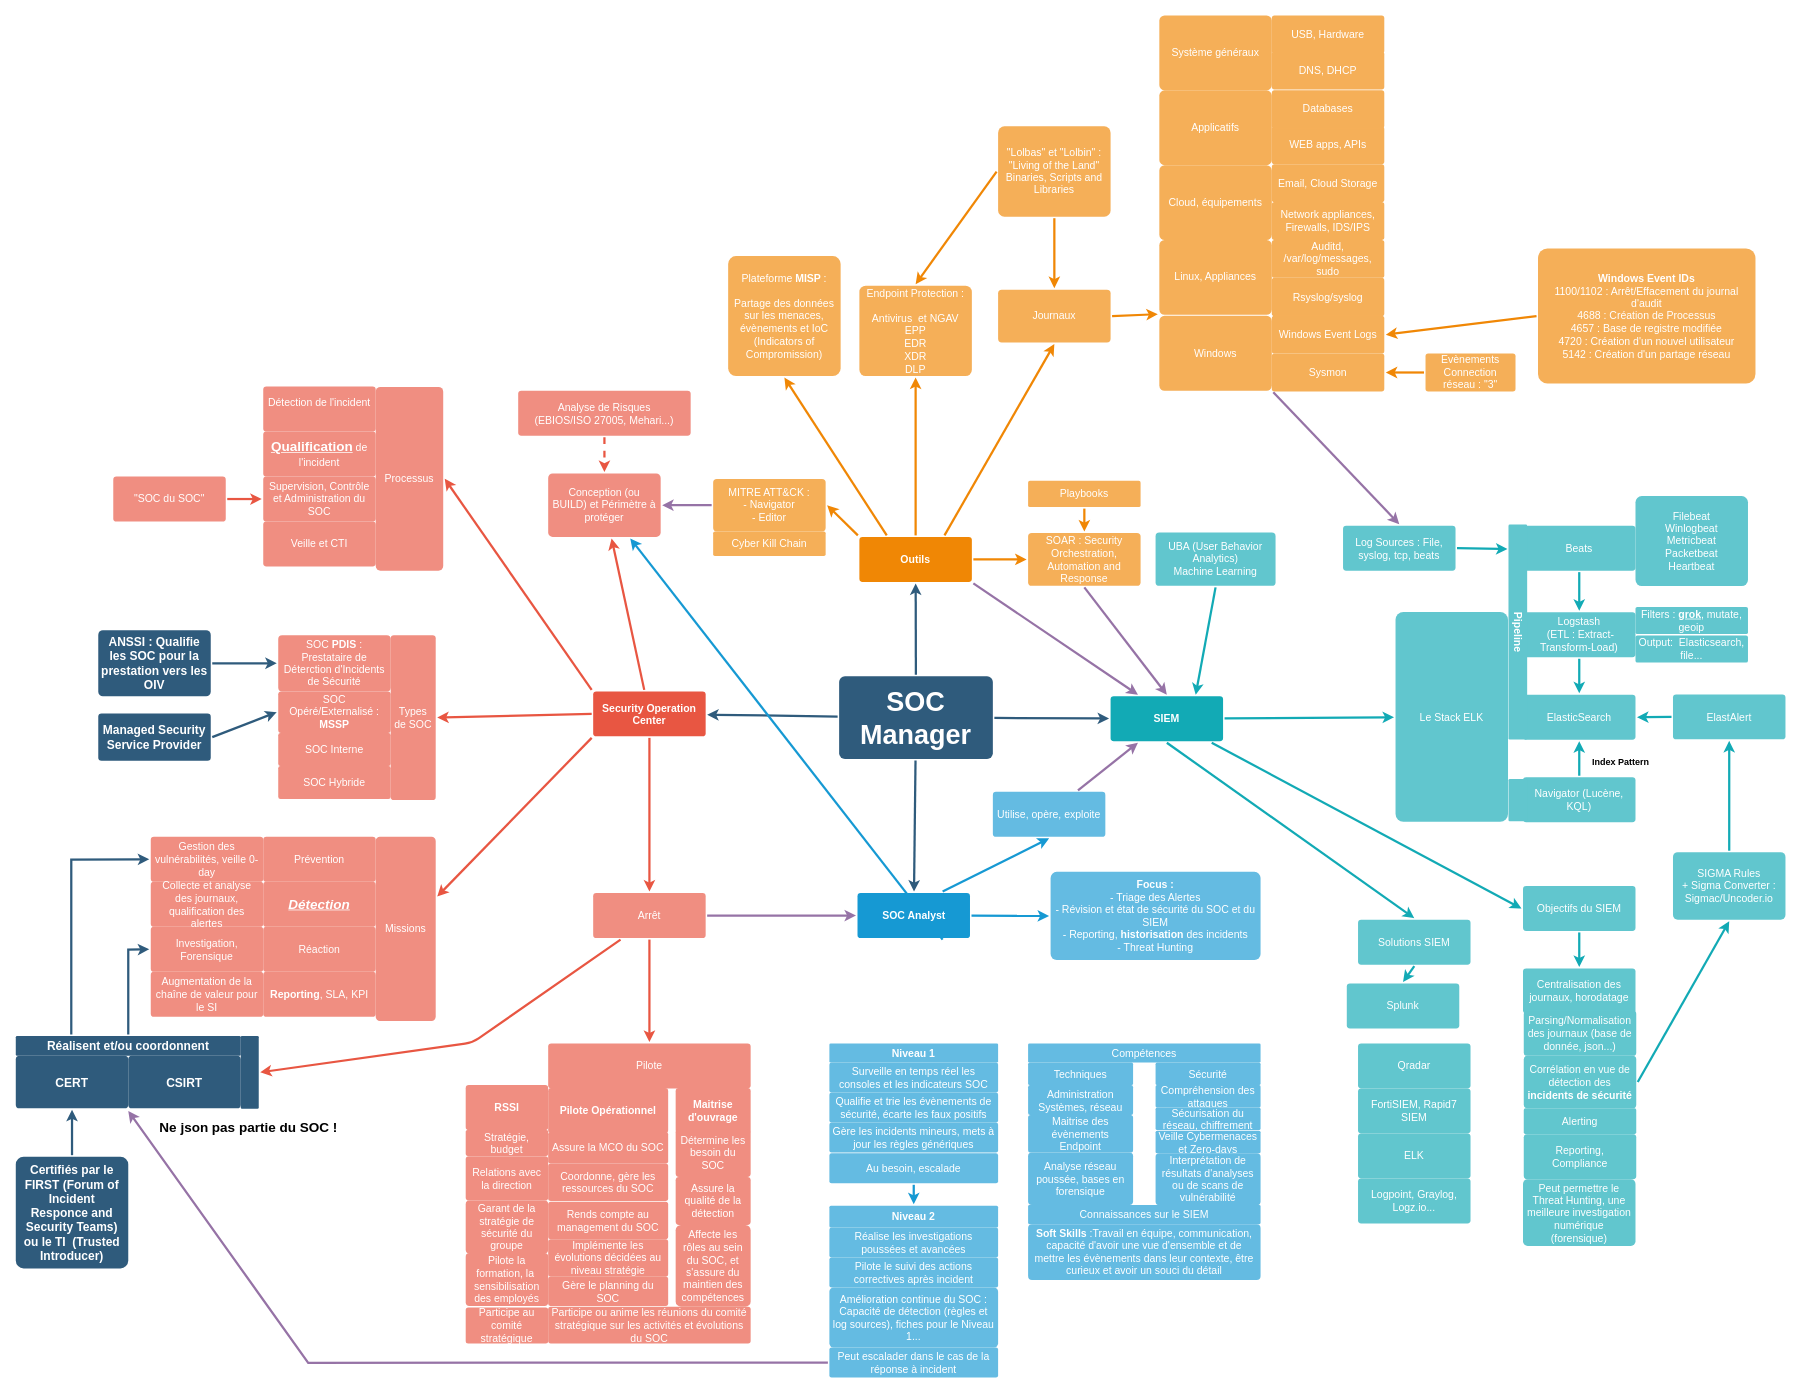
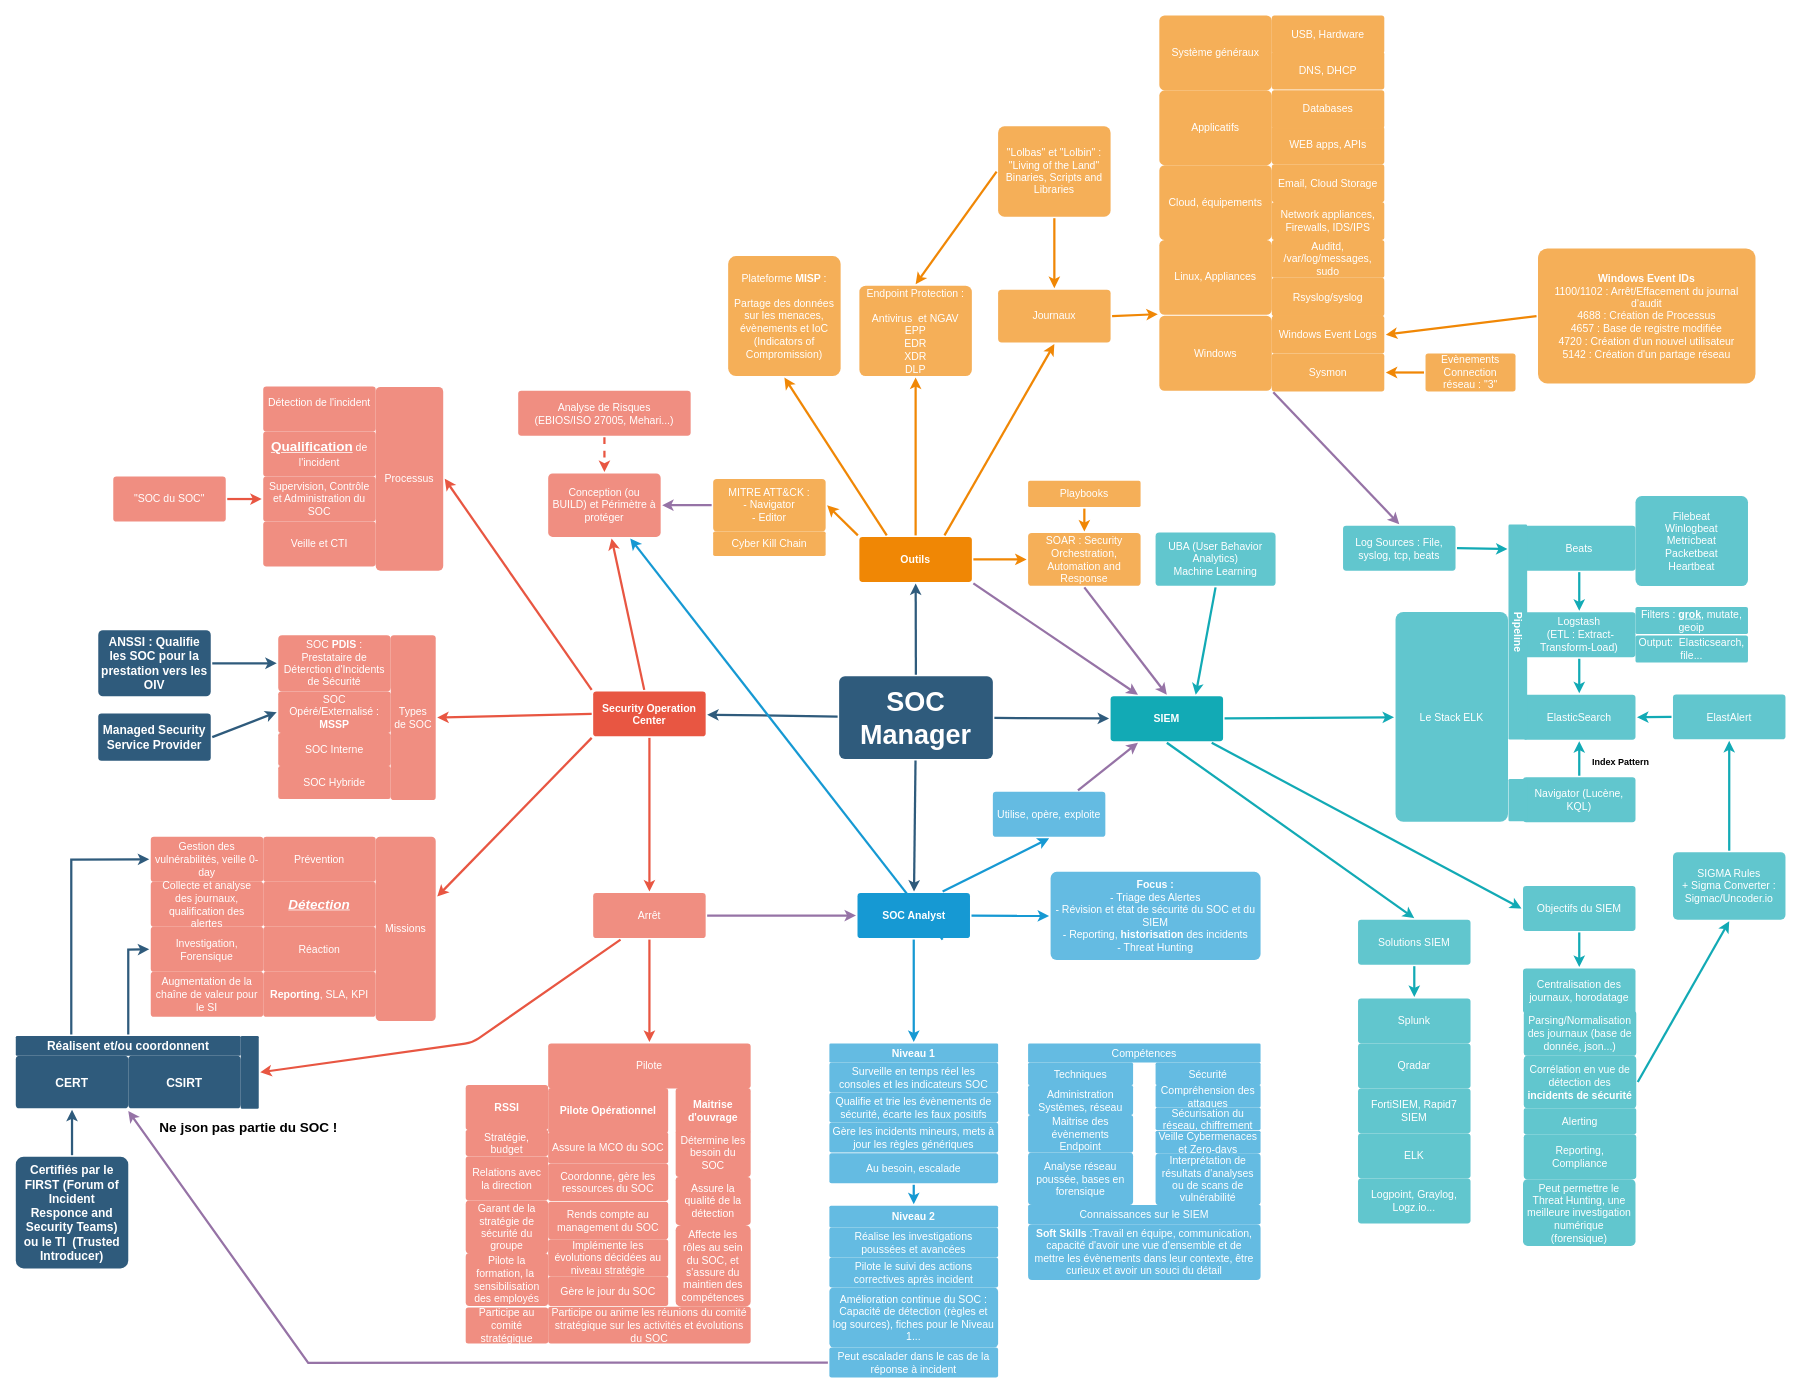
edge "SOC Analyst" -> "Niveau 1": added
node "Splunk": moved (1403, 1006) -> (1414, 1021)
node "Gère le planning du SOC": label "Gère le planning du SOC" -> "Gère le jour du SOC"
